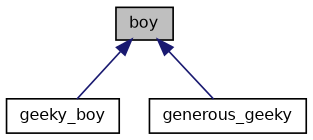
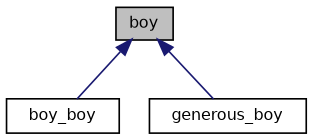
node "geeky_boy": label "geeky_boy" -> "boy_boy"
node "generous_geeky": label "generous_geeky" -> "generous_boy"
